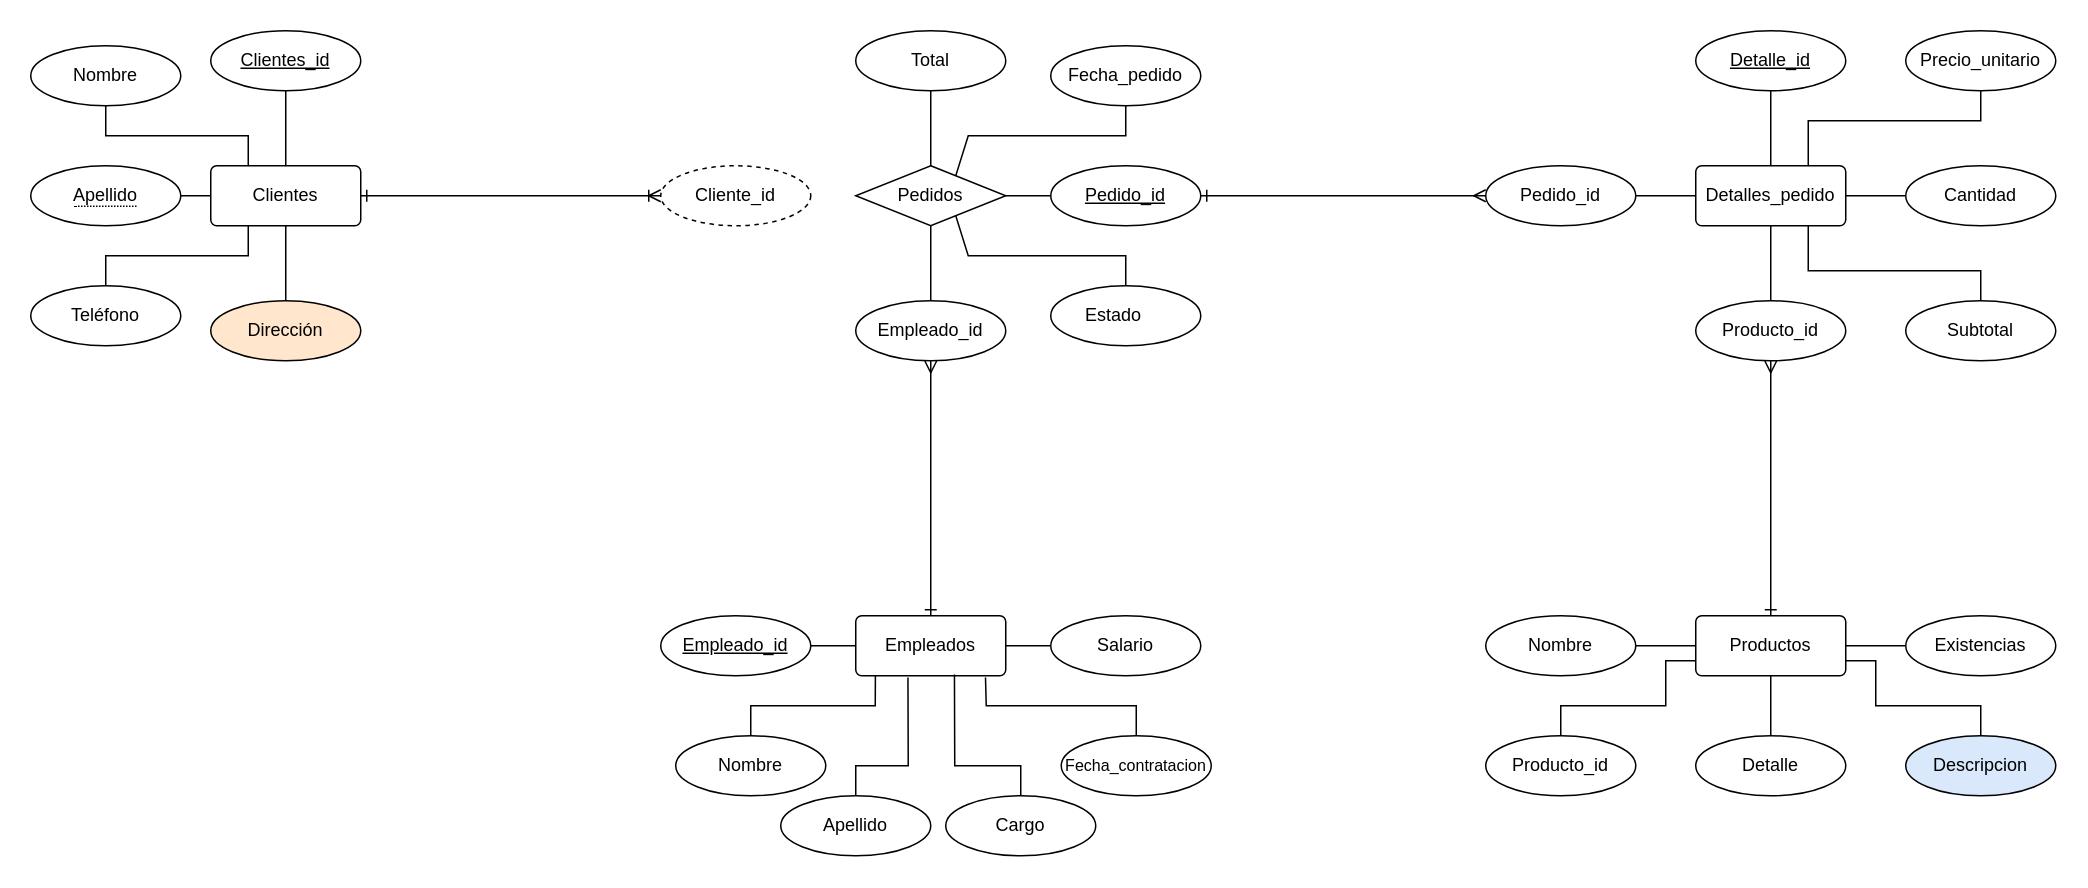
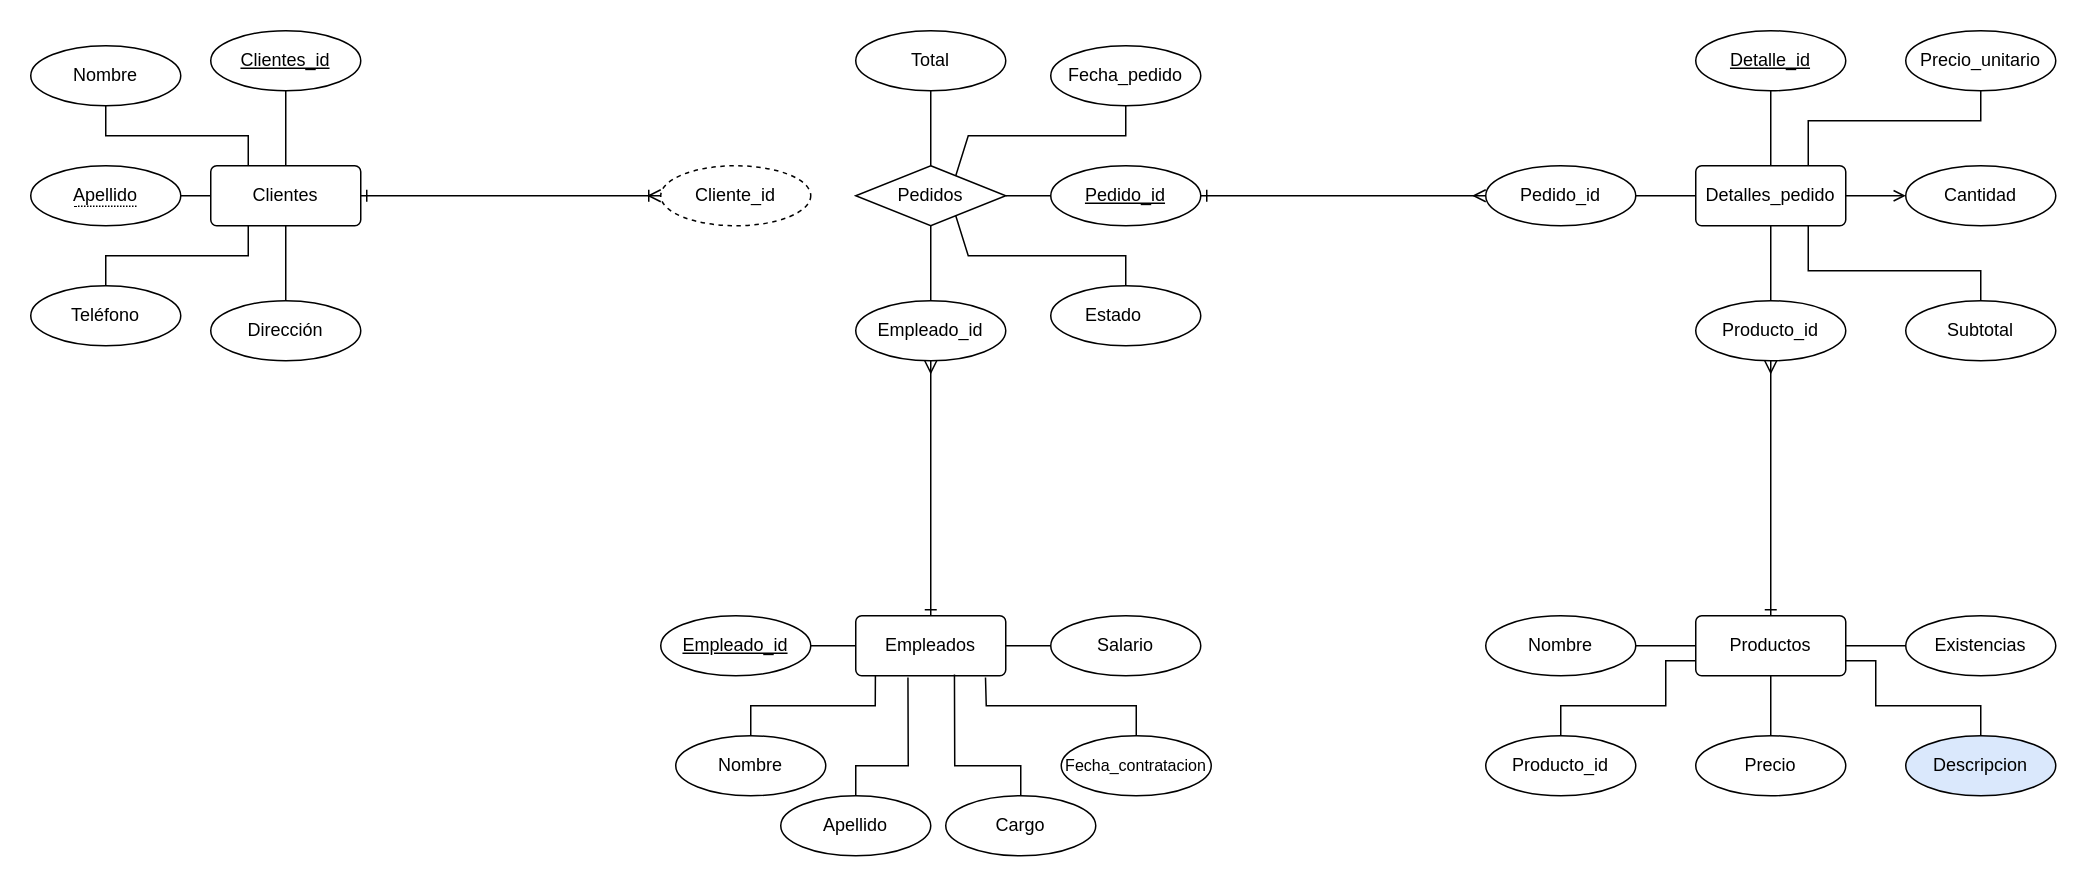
edge "Detalles_pedido" -- "Cantidad": arrowhead none -> open
node "Dirección": fillcolor #ffe6cc -> #ffffff
node "Detalle": label "Detalle" -> "Precio"
